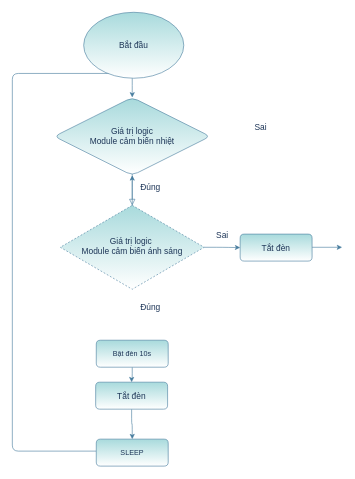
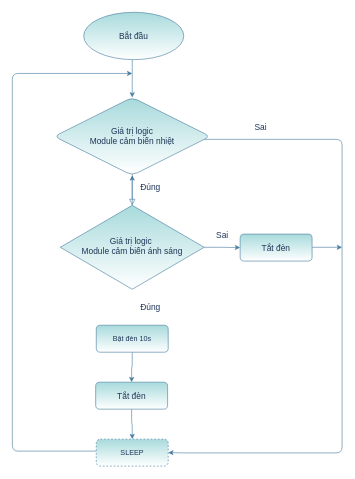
node "Bắt đầu": size 100x66 -> 100x47
edge "Giá trị logic Module cảm biến nhiệt" -> "SLEEP": added
node "Giá trị logic Module cảm biến ánh sáng": style dashed -> solid
node "Bật đèn 10s": moved (132, 354) -> (132, 339)
node "SLEEP": style solid -> dashed
